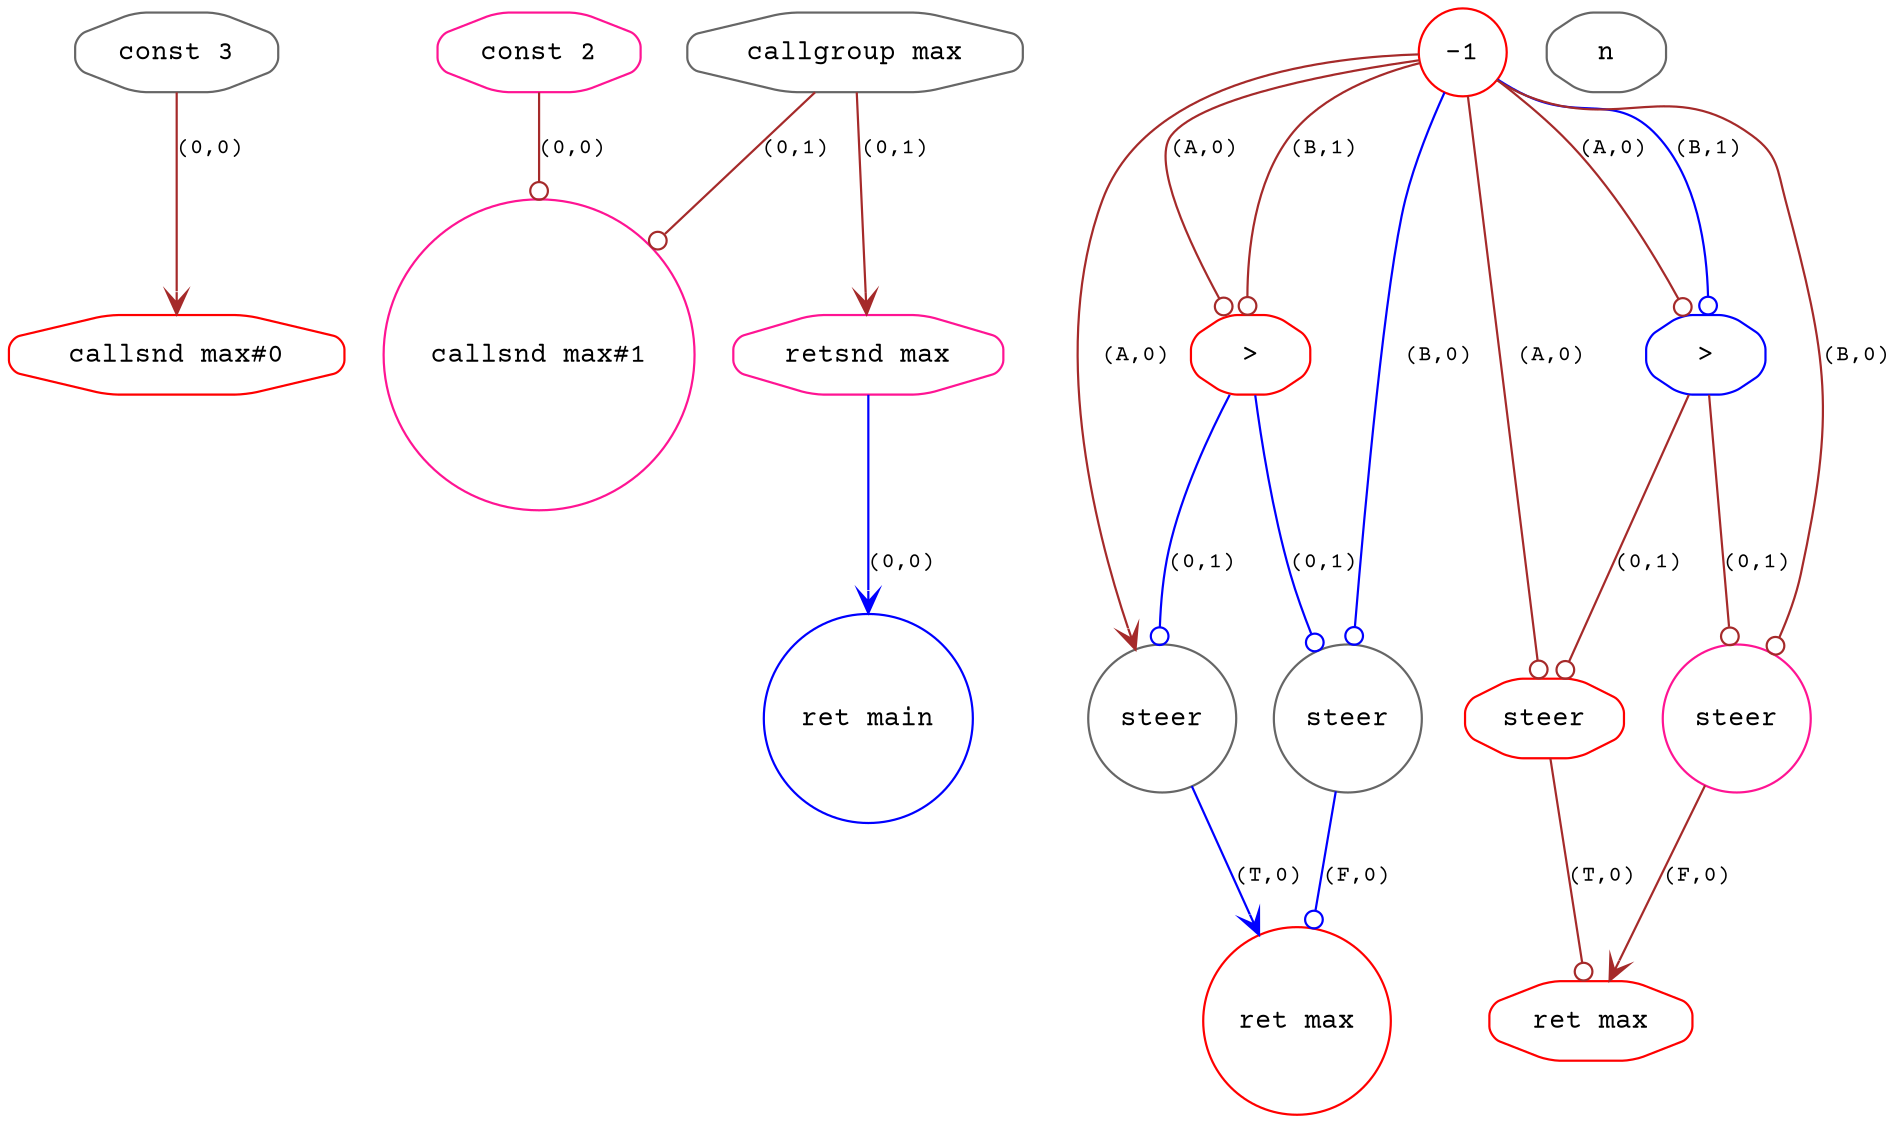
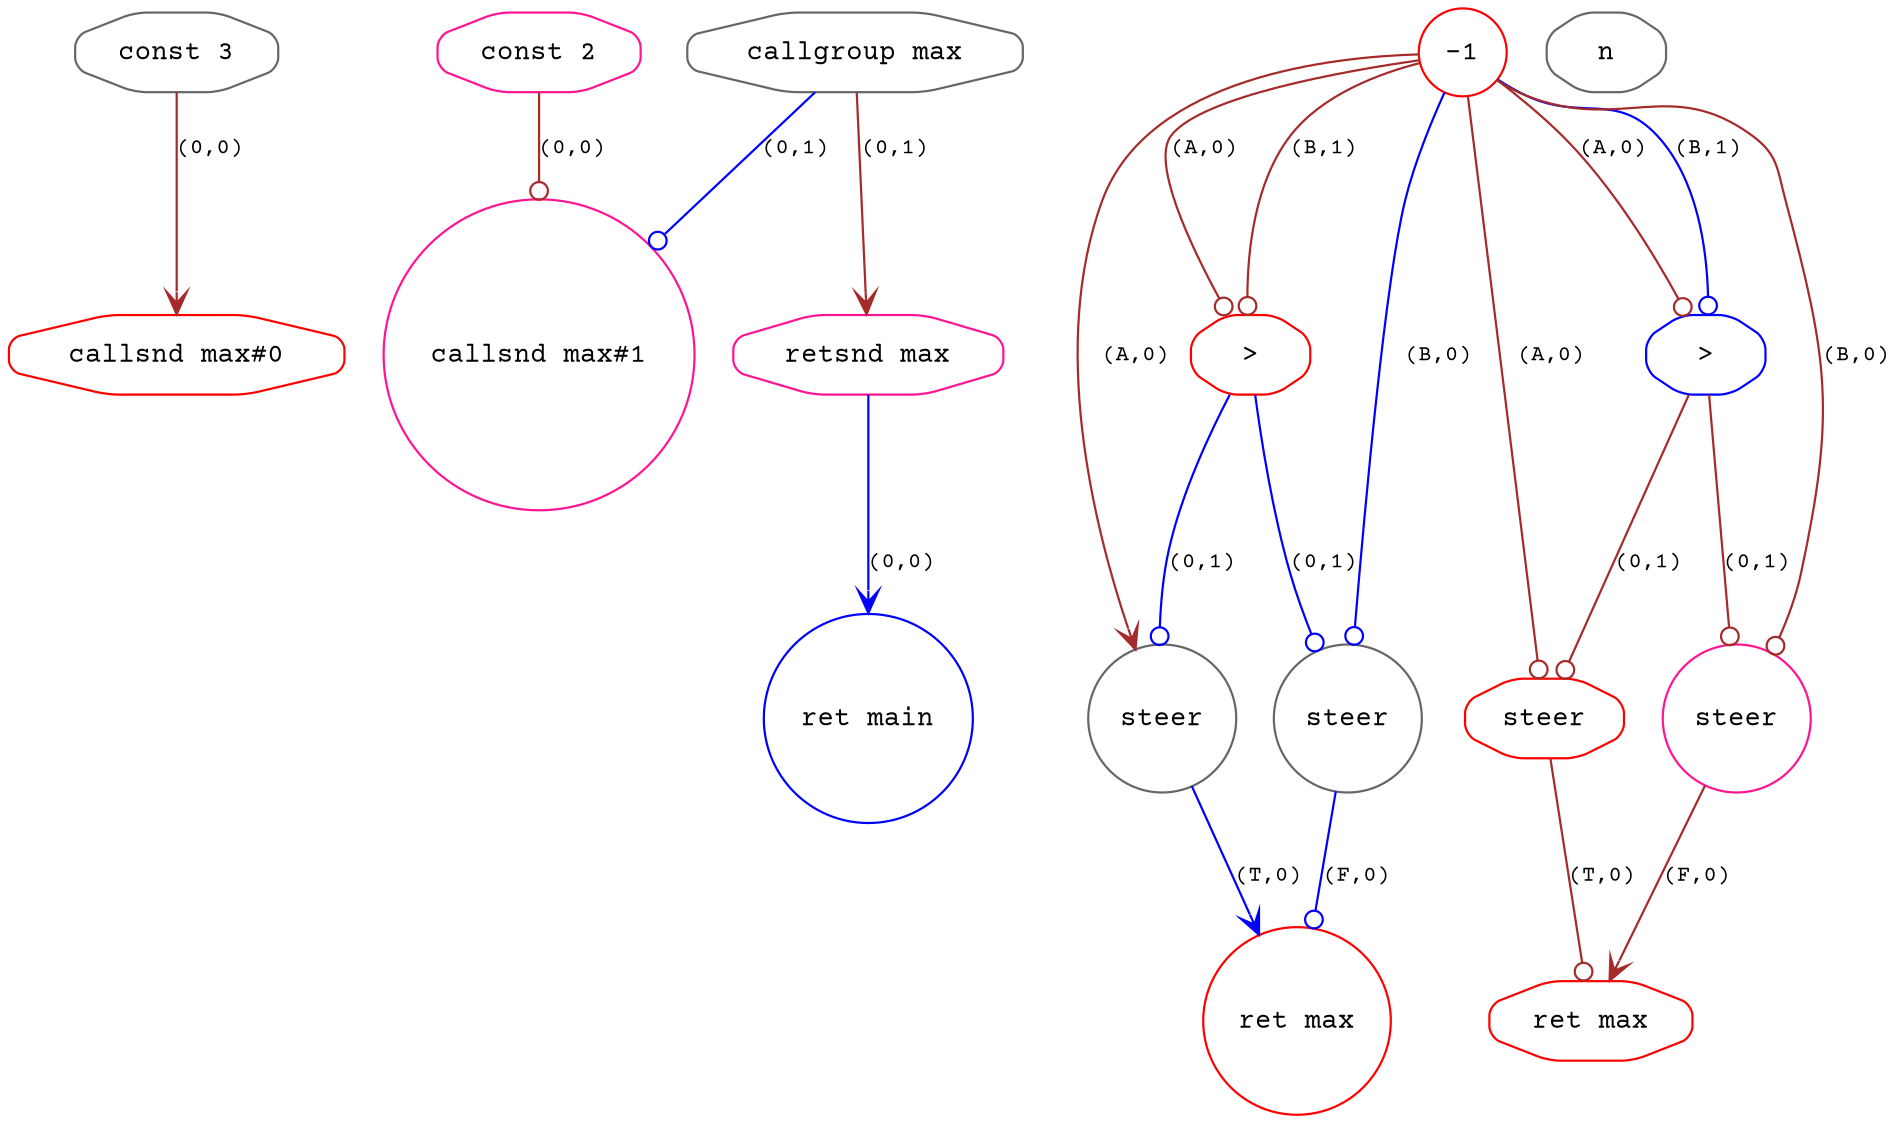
edge "callgroup max" -> "callsnd max#1": color brown -> blue
